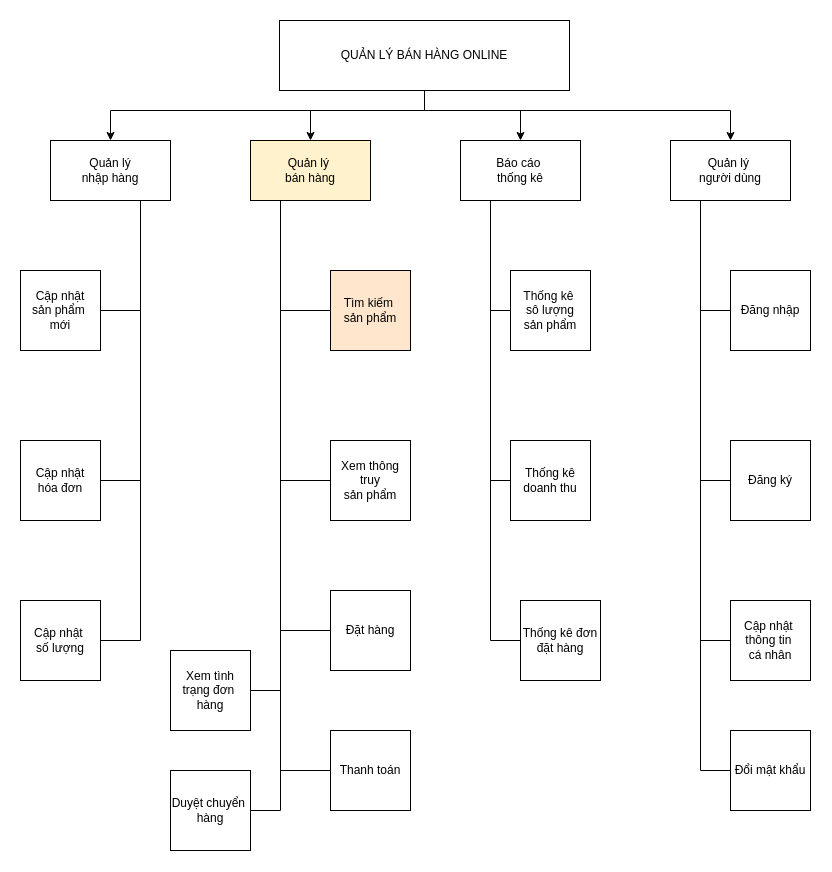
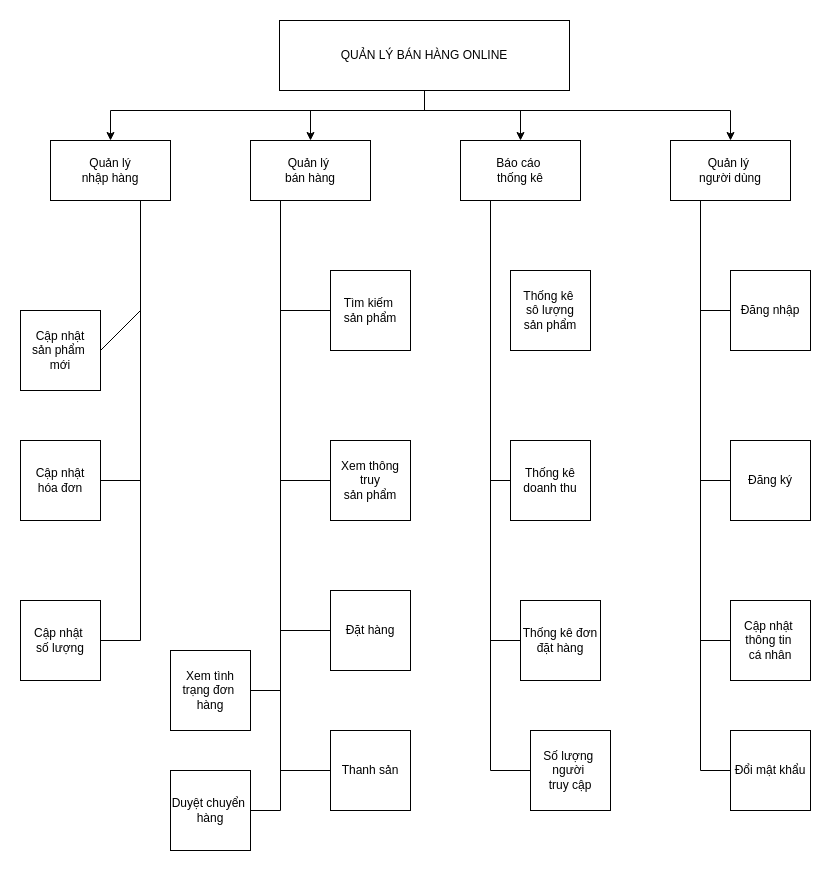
node "Quản lý bán hàng": fillcolor #fff2cc -> #ffffff
node "Cập nhật sản phẩm mới": moved (61, 311) -> (61, 351)
node "Tìm kiếm sản phẩm": fillcolor #ffe6cc -> #ffffff
edge "Báo cáo thống kê" -- "Thống kê sô lượng sản phẩm": removed
edge "Báo cáo thống kê" -- "Số lượng người truy cập": added
node "Thanh toán": label "Thanh toán" -> "Thanh sản"
node "Số lượng người truy cập": added
